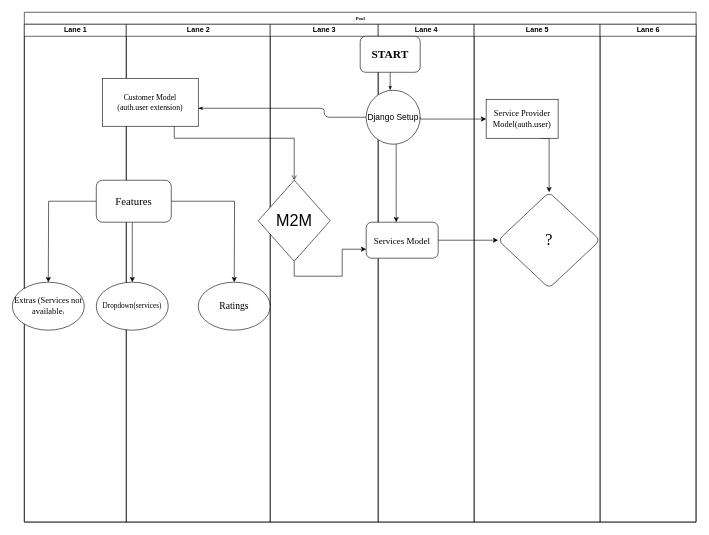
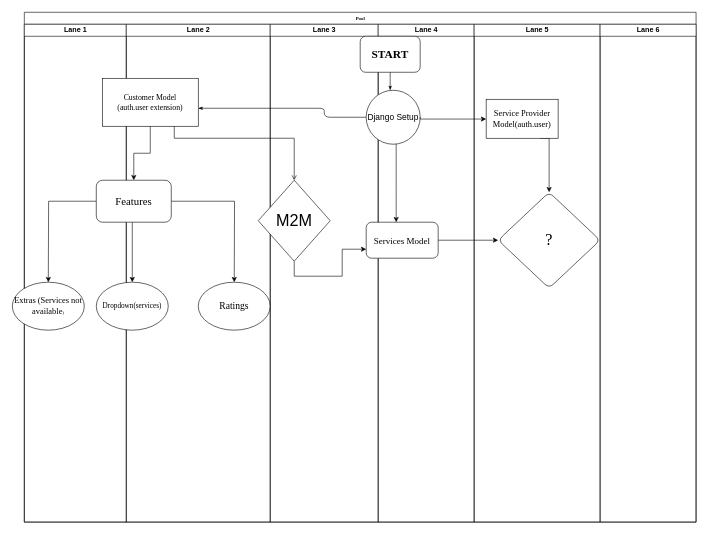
edge "Customer Model (auth.user extension)" -> "Features": added
